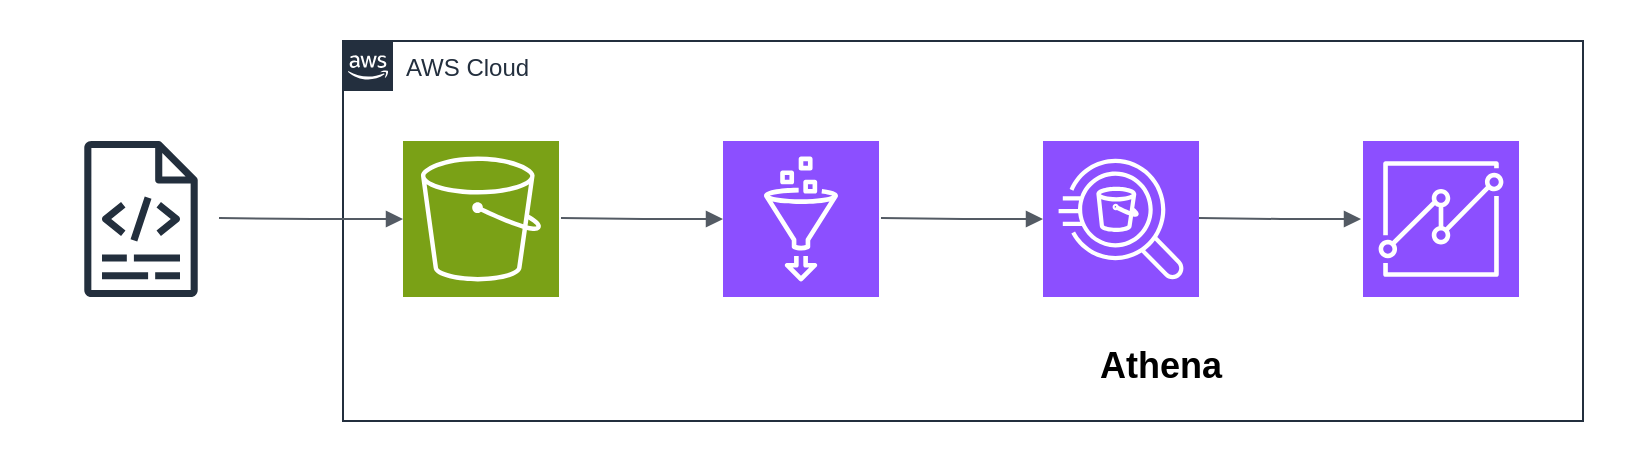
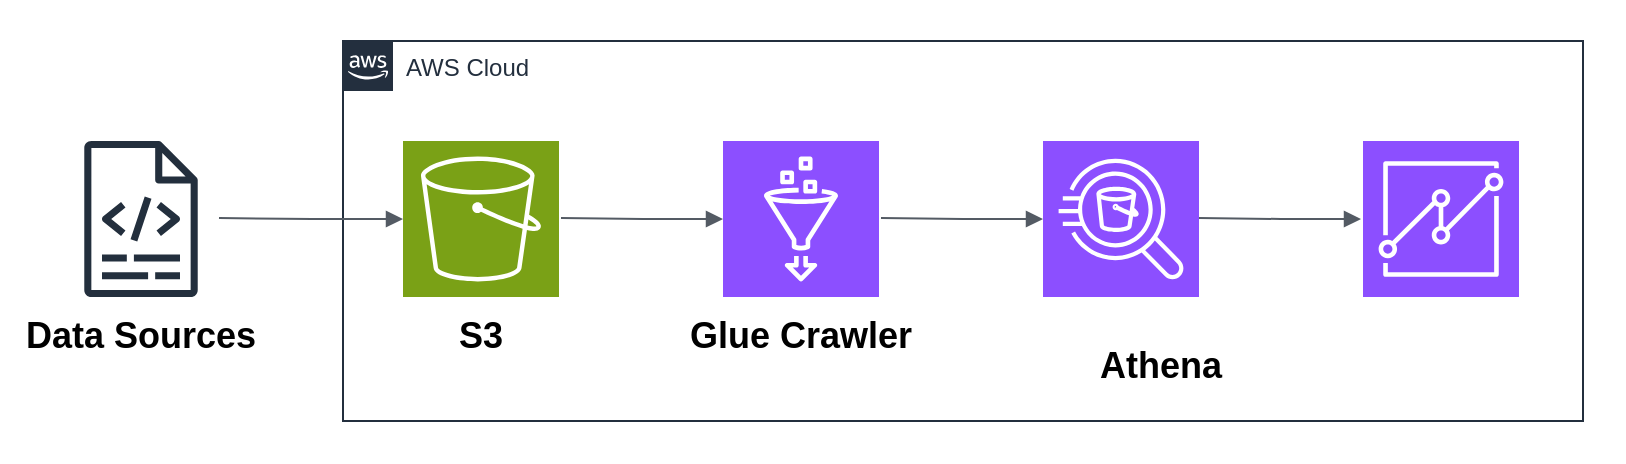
node "Data Sources": added
node "S3": added
node "Glue Crawler": added
